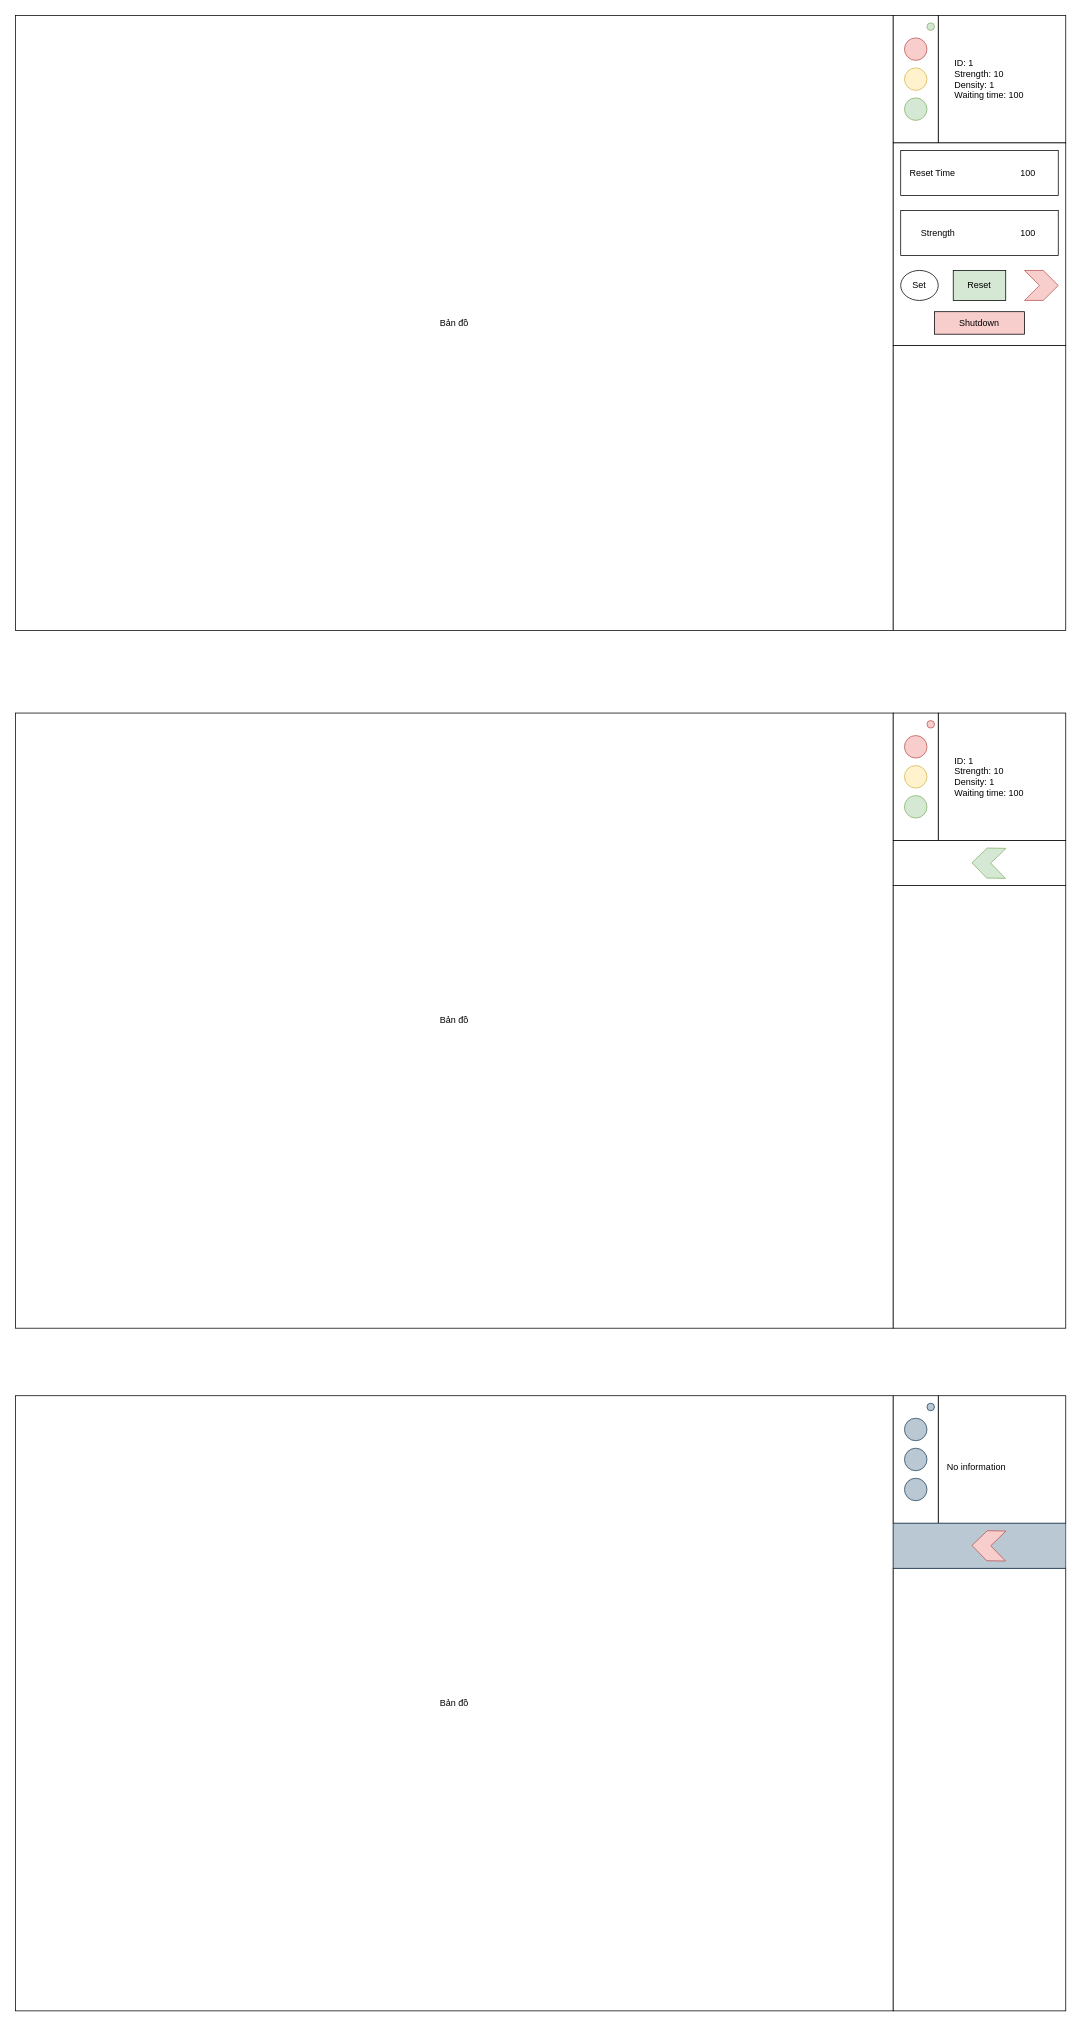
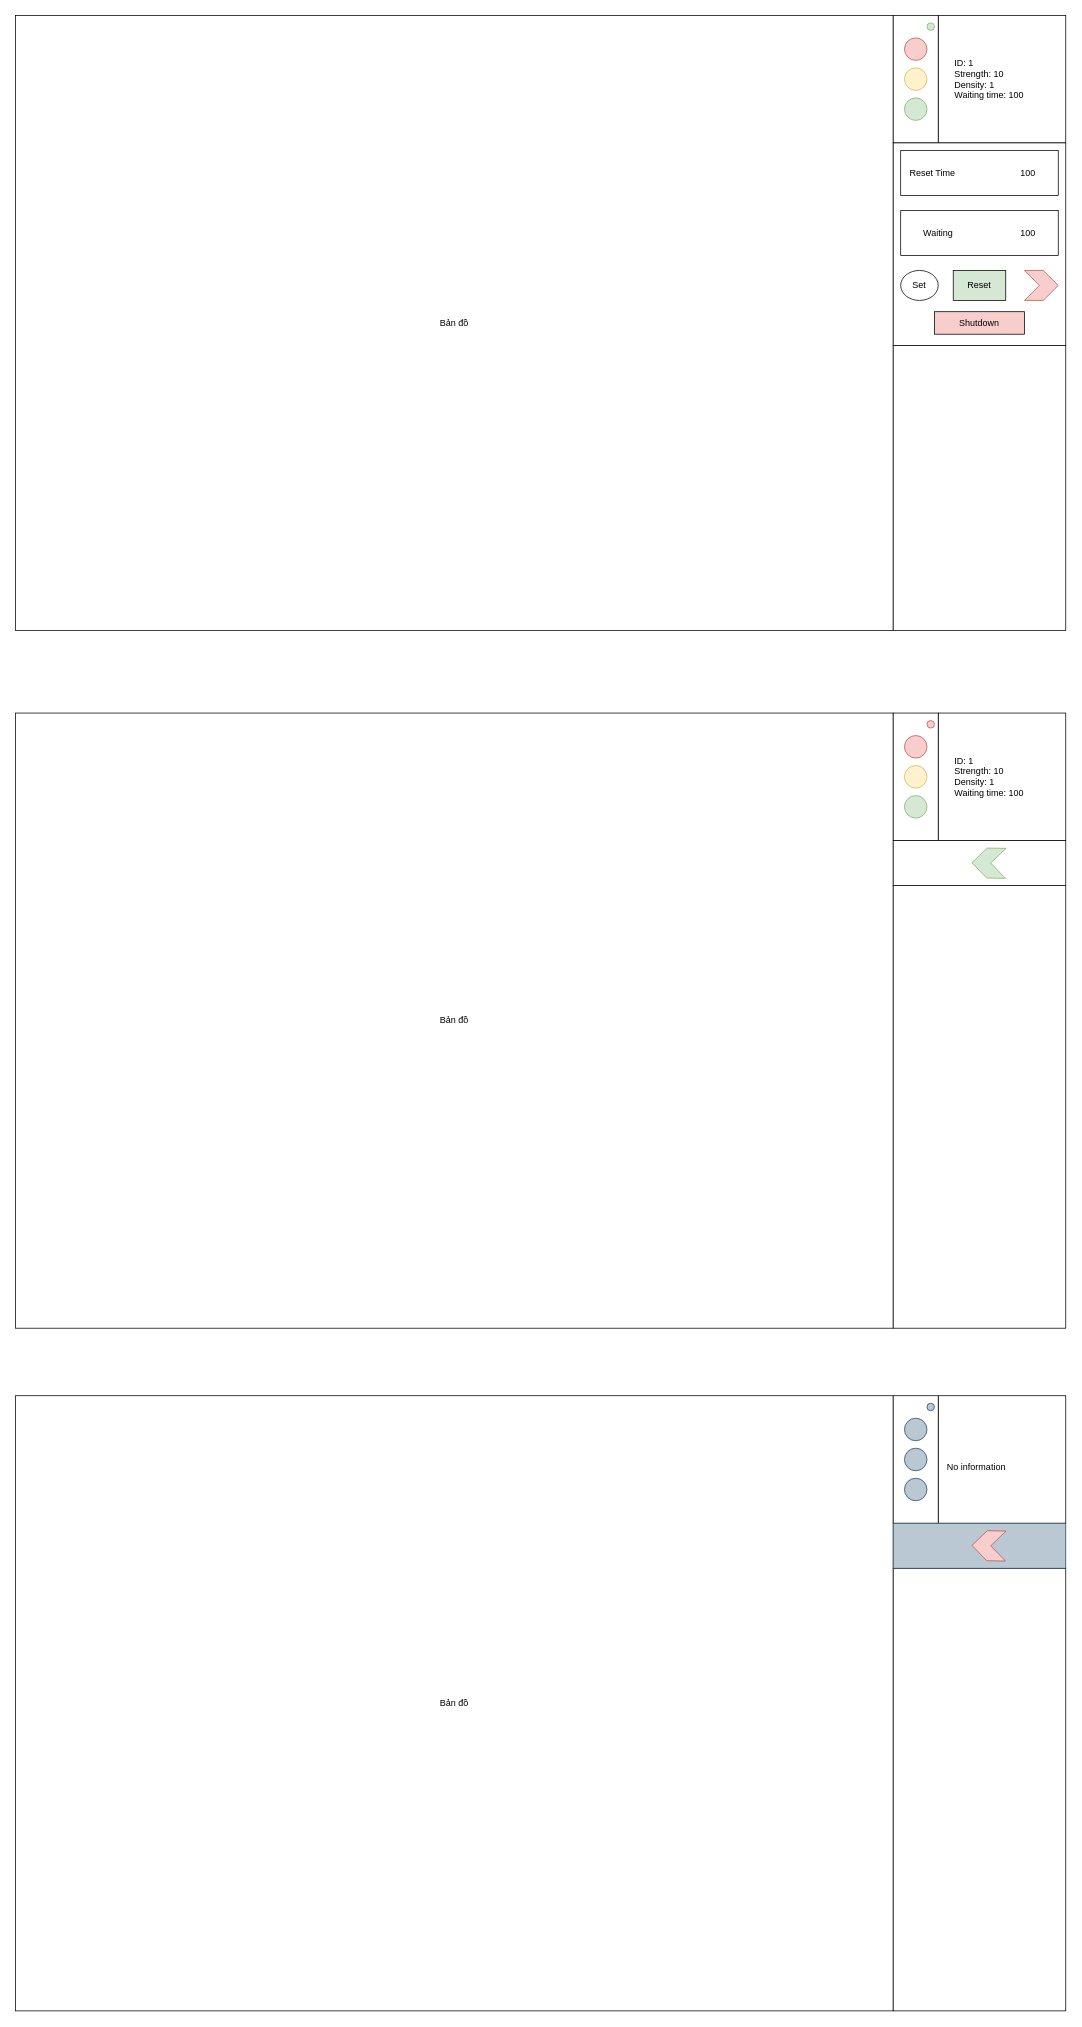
node "Strength": label "Strength" -> "Waiting"
